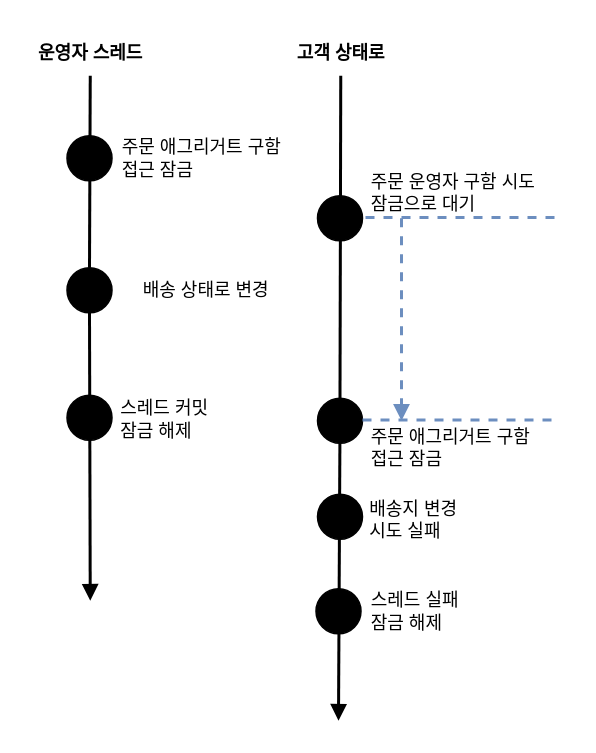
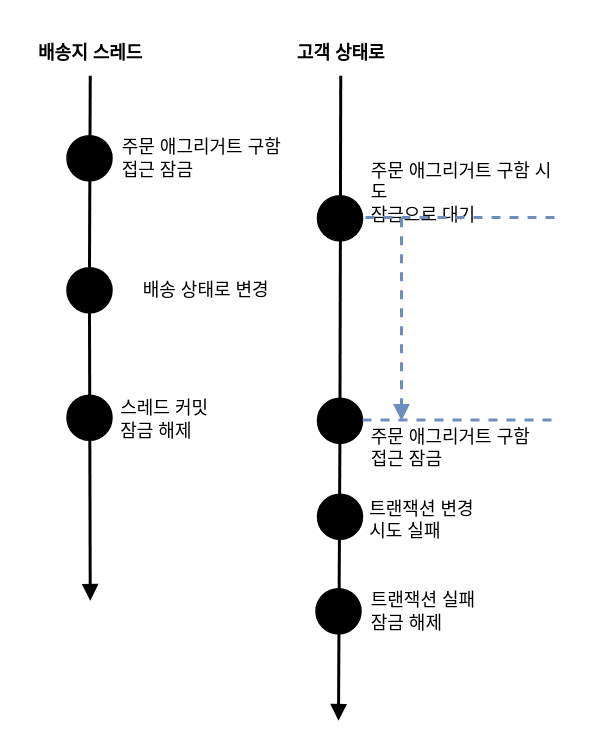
node "운영자 스레드": label "운영자 스레드" -> "배송지 스레드"
node "주문 운영자 구함 시도 잠금으로 대기": label "주문 운영자 구함 시도 잠금으로 대기" -> "주문 애그리거트 구함 시도 잠금으로 대기"
node "배송지 변경 시도 실패": label "배송지 변경 시도 실패" -> "트랜잭션 변경 시도 실패"
node "스레드 실패 잠금 해제": label "스레드 실패 잠금 해제" -> "트랜잭션 실패 잠금 해제"
